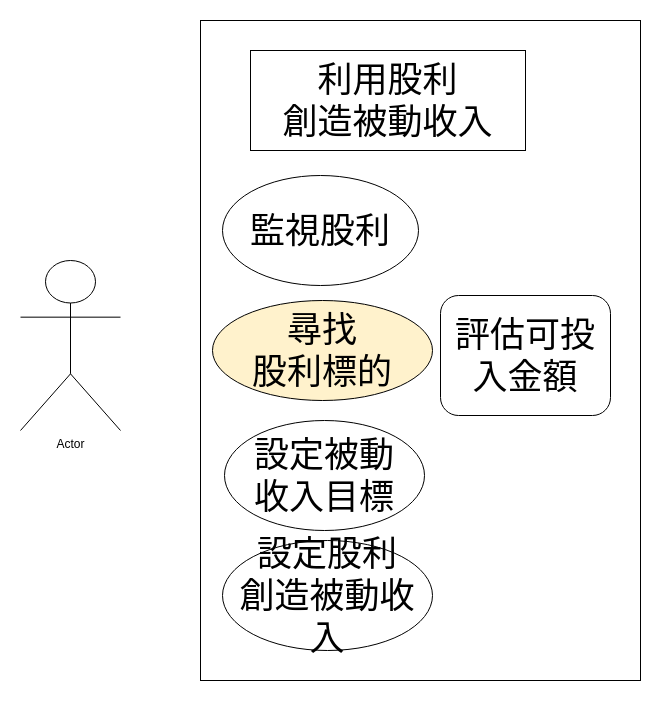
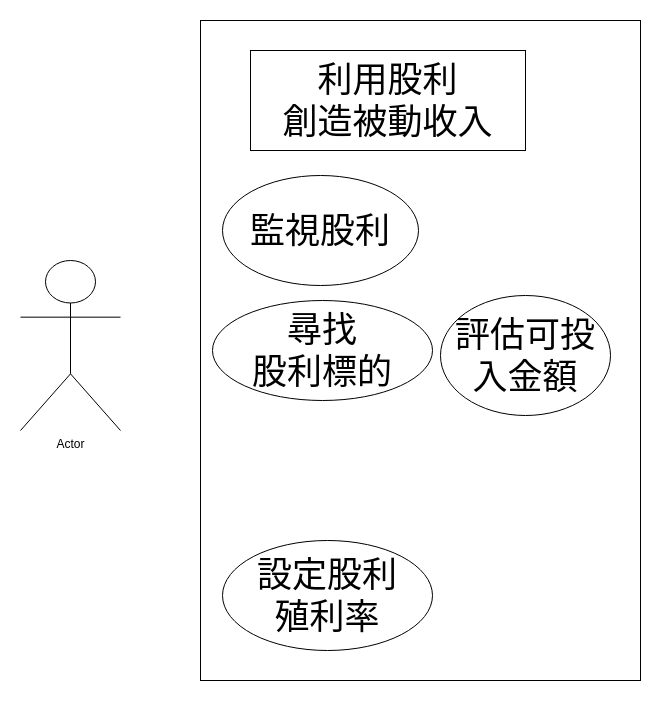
node "尋找 股利標的": fillcolor #fff2cc -> #ffffff
node "評估可投入金額": shape rounded rectangle -> ellipse
node "設定被動 收入目標": removed
node "設定股利 創造被動收入": label "設定股利 創造被動收入" -> "設定股利 殖利率"
